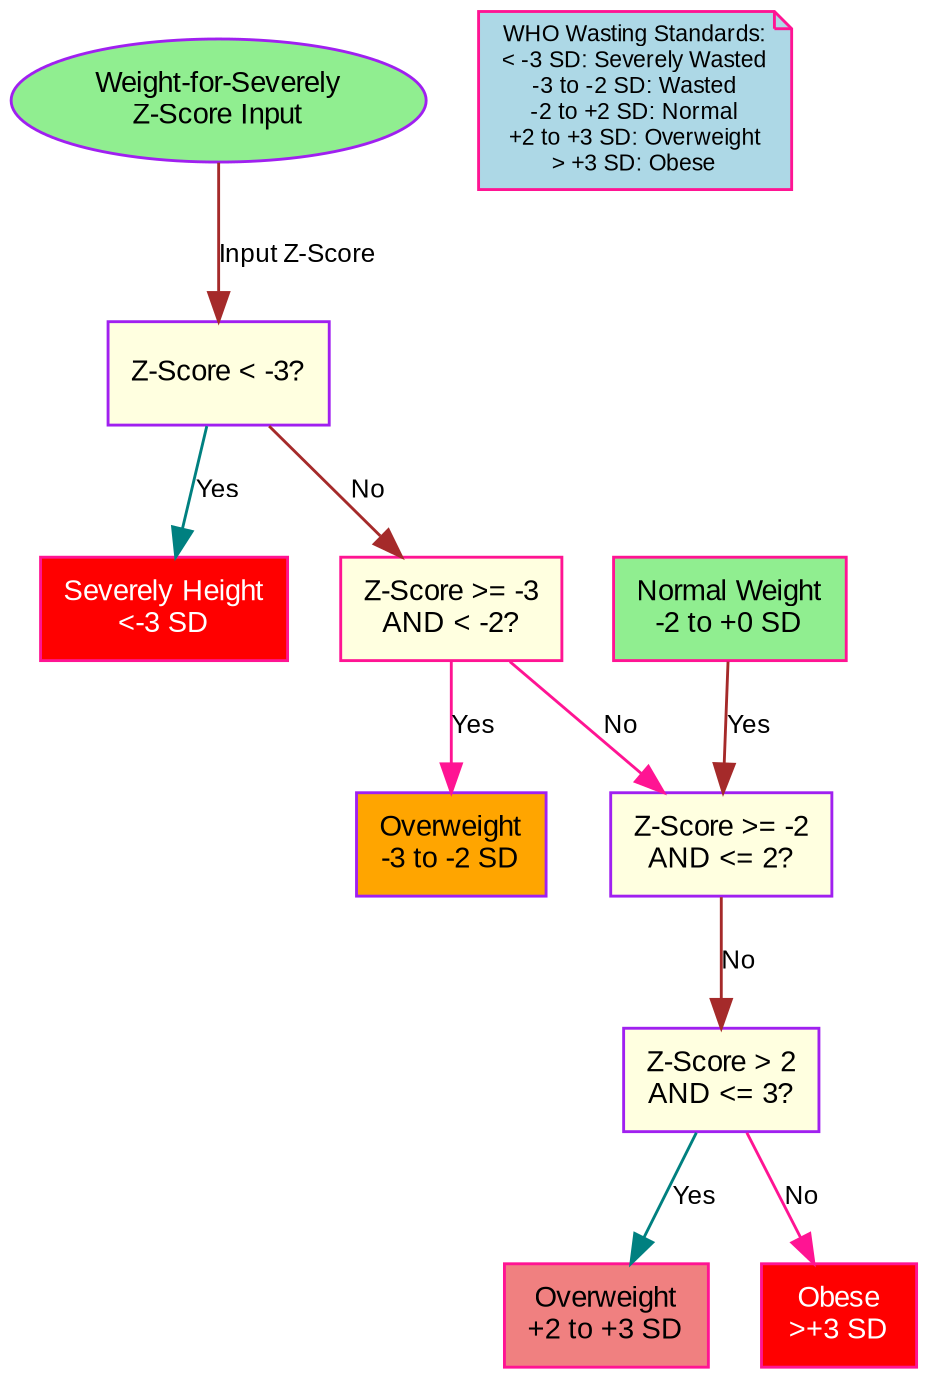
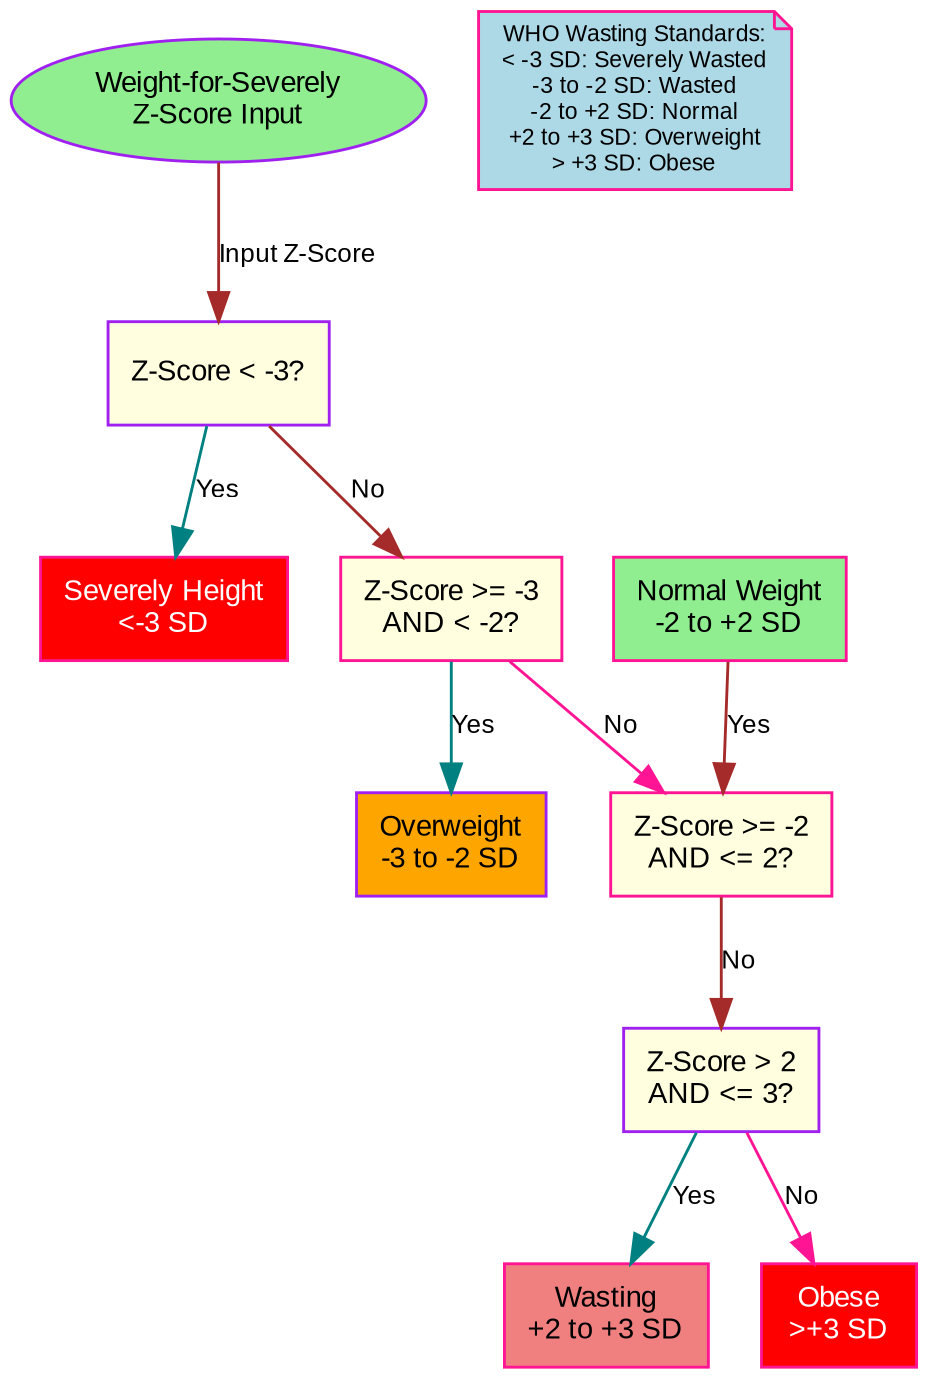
node "Normal Weight -2 to +0 SD": label "Normal Weight -2 to +0 SD" -> "Normal Weight -2 to +2 SD"
edge "Z-Score >= -3 AND < -2?" -> "Overweight -3 to -2 SD": color deeppink -> teal
node "Z-Score >= -2 AND <= 2?": color purple -> deeppink
node "Overweight +2 to +3 SD": label "Overweight +2 to +3 SD" -> "Wasting +2 to +3 SD"
